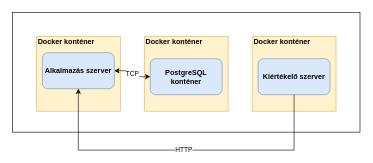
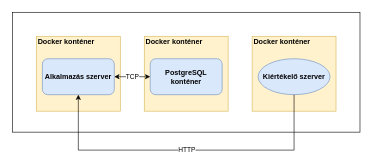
node "Alkalmazás szerver": moved (78, 71) -> (78, 77)
node "Kiértékelő szerver": shape rounded rectangle -> ellipse
